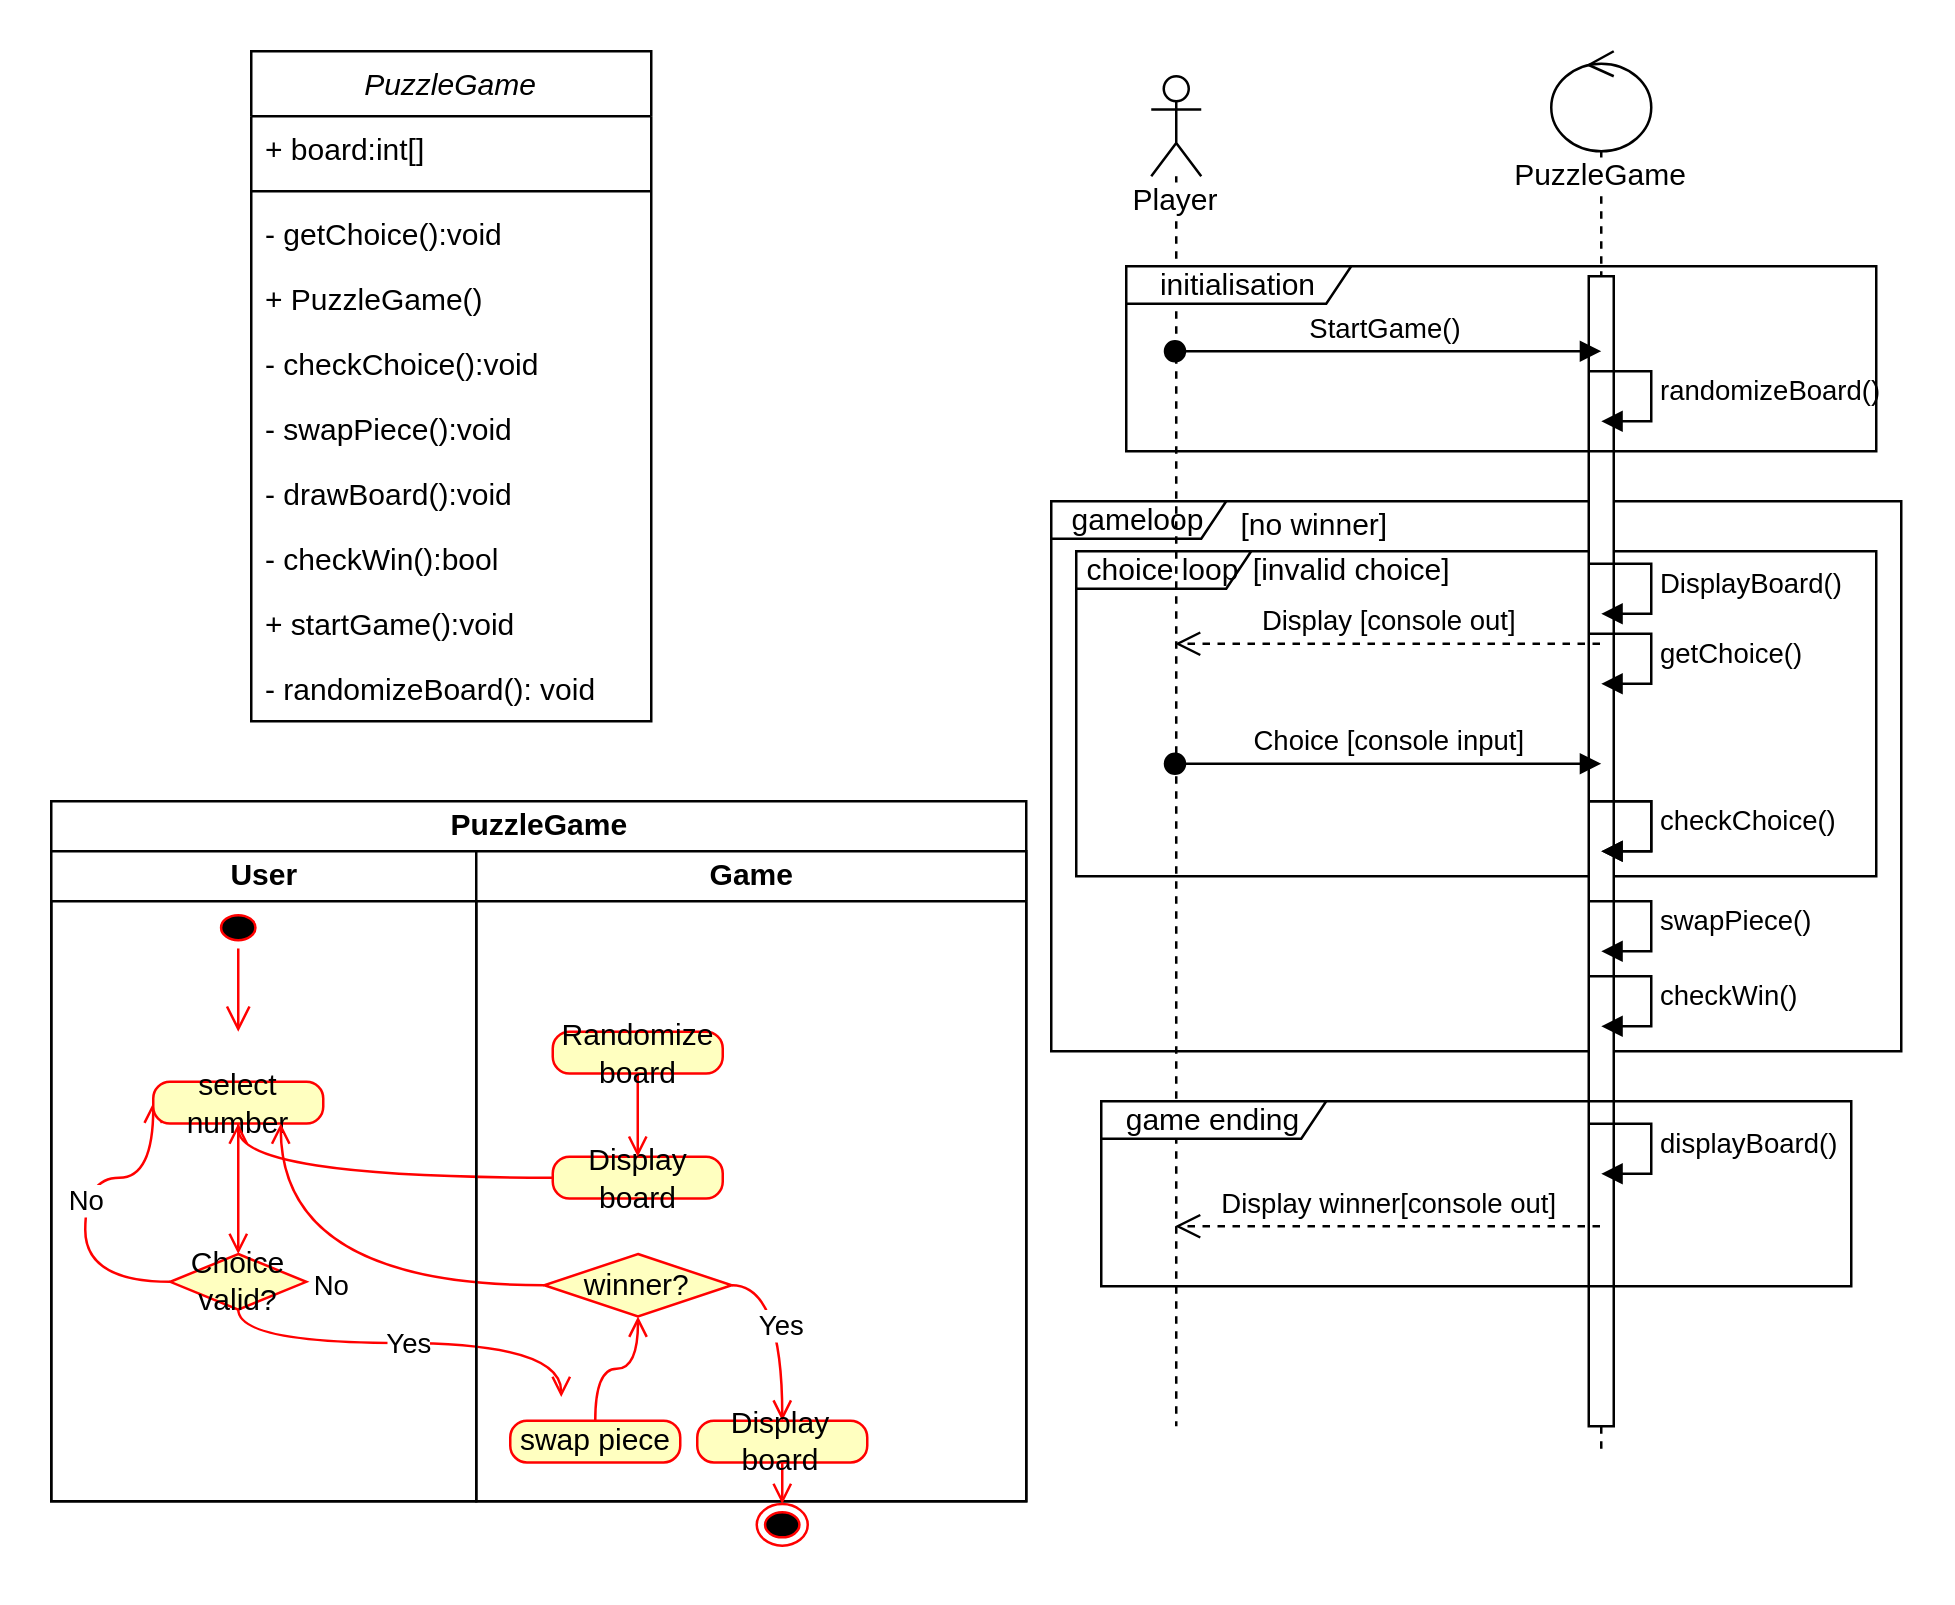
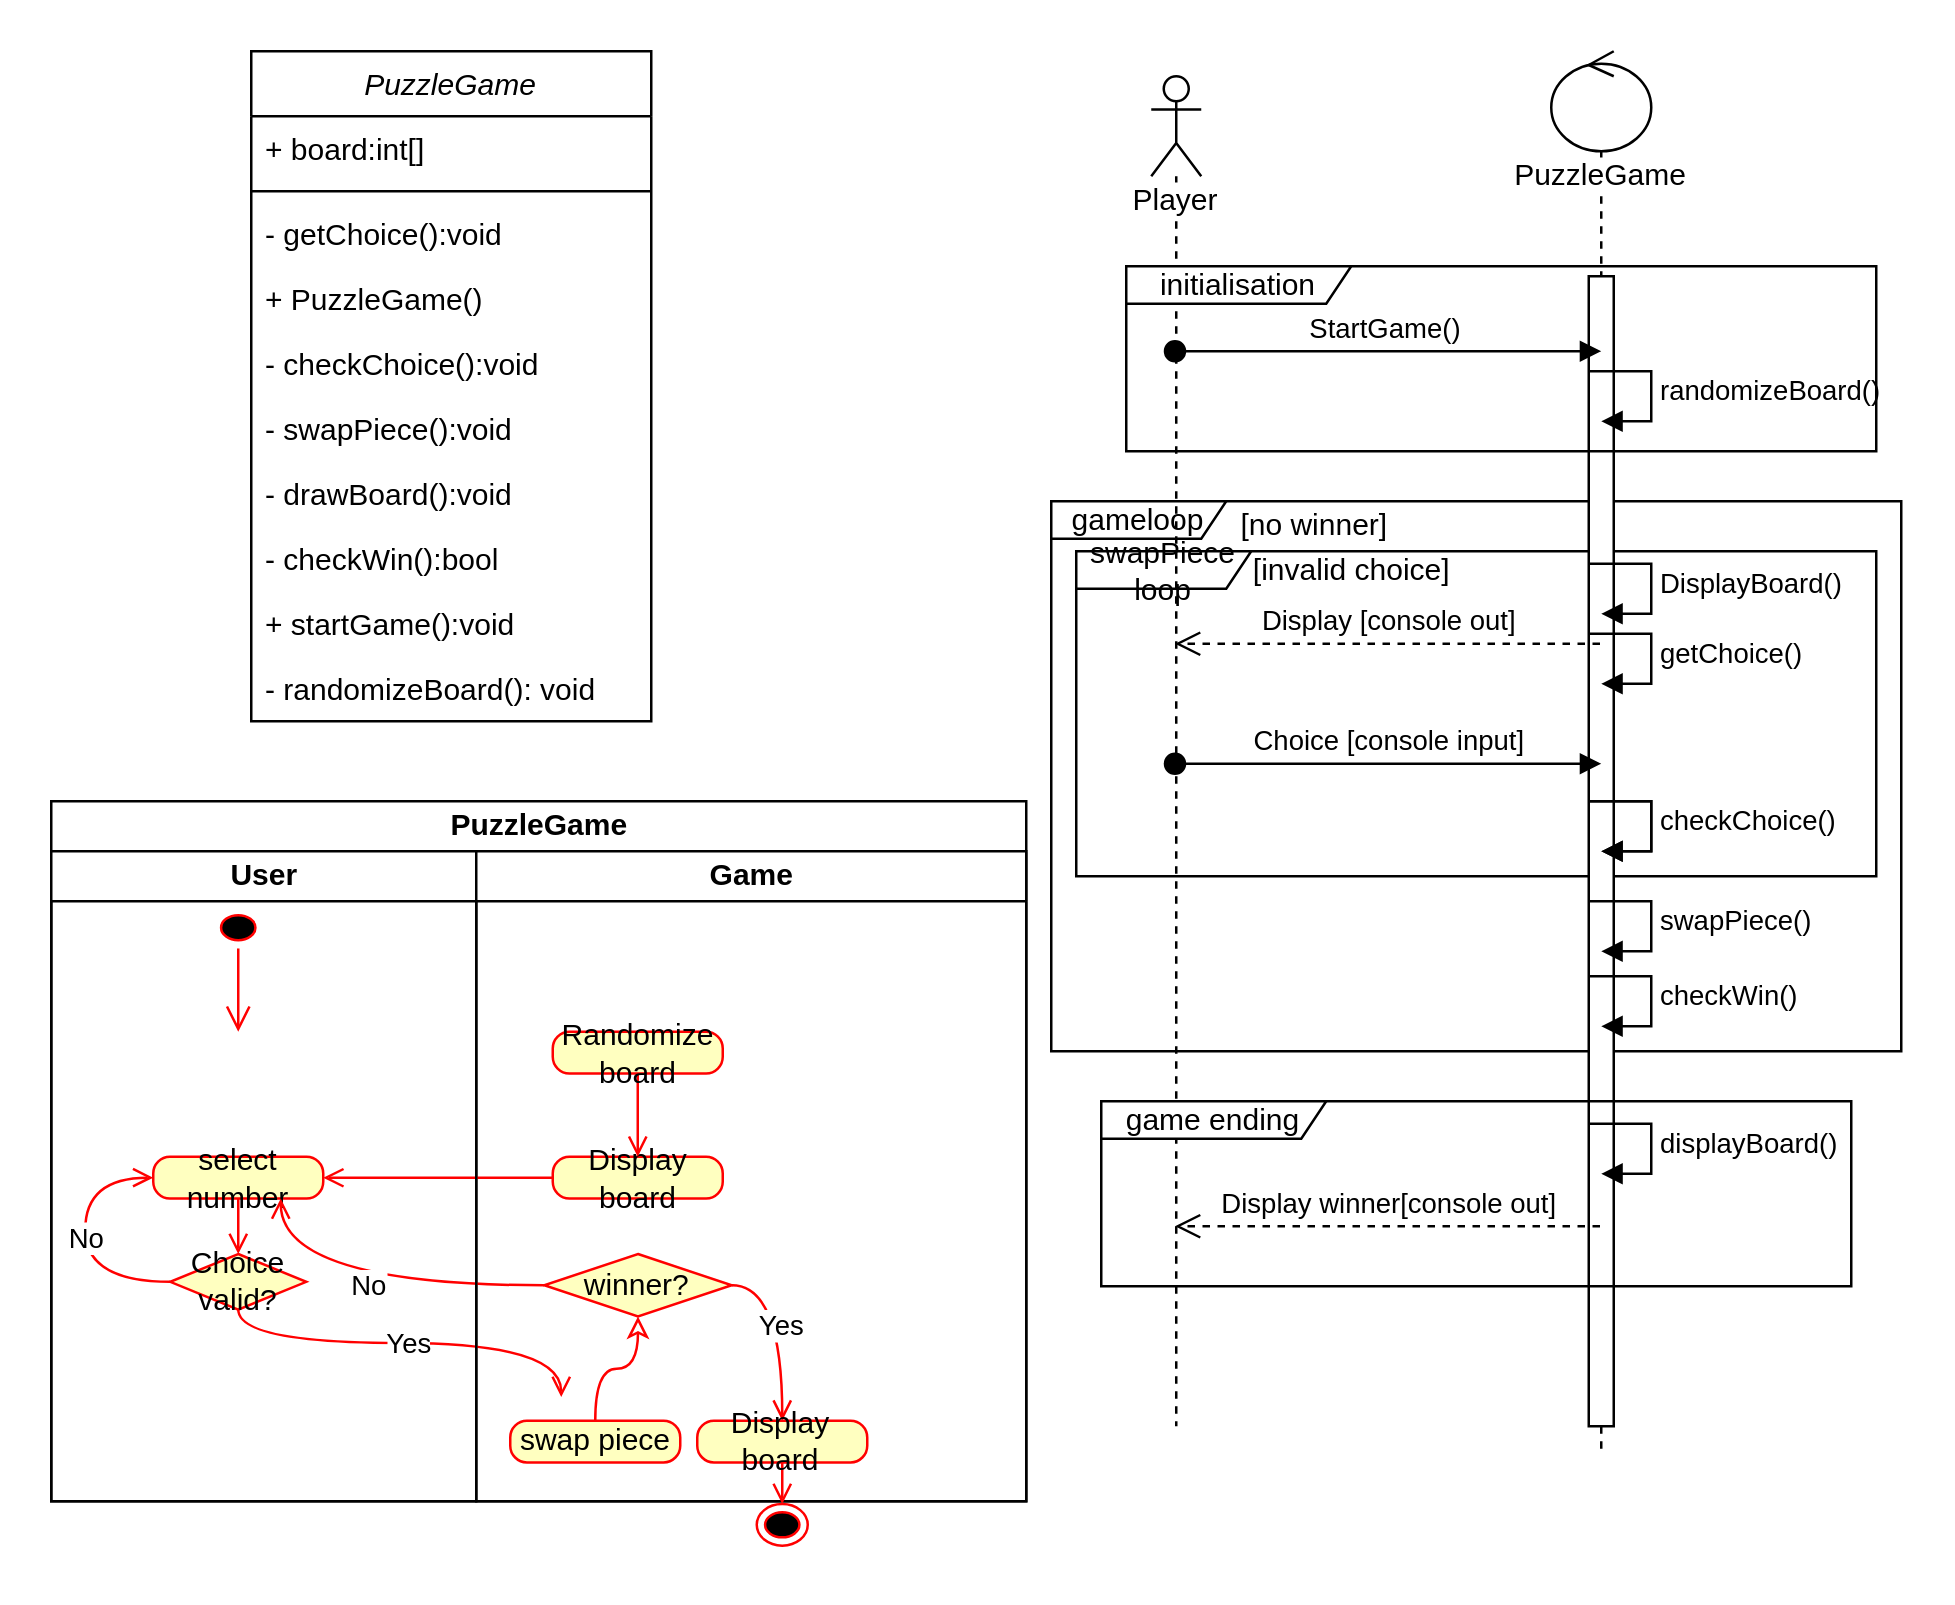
node "choice loop": label "choice loop" -> "swapPiece loop"
node "select number": moved (238, 1103) -> (238, 1178)
edge "swap piece" -> "winner?": arrowhead open -> classic
